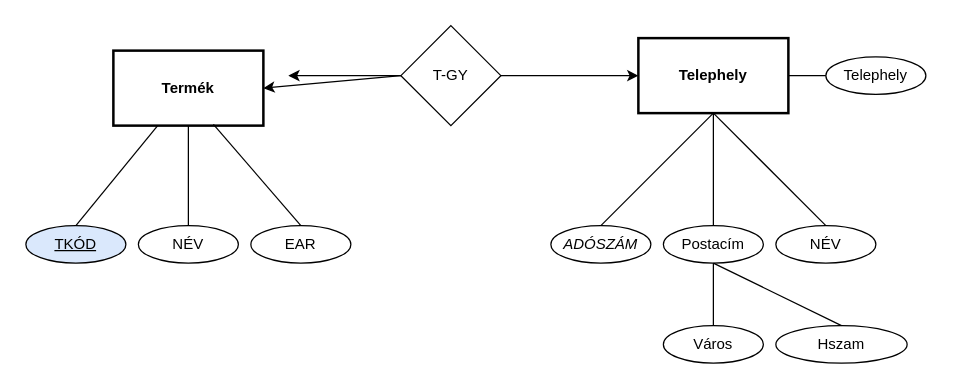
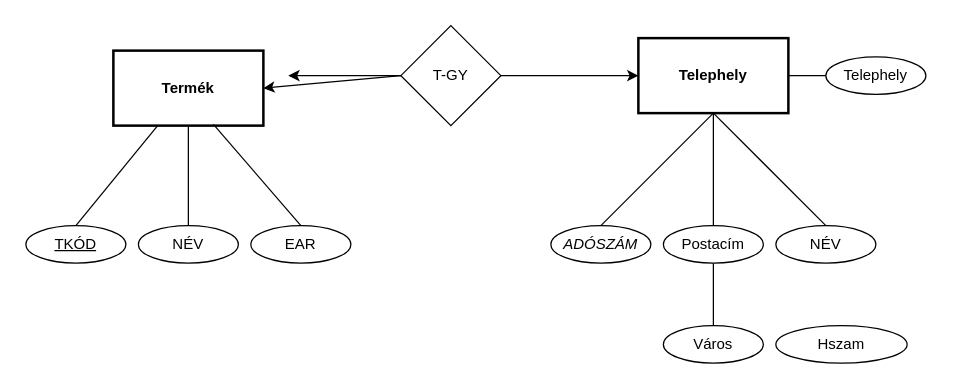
node "TKÓD": fillcolor #dae8fc -> #ffffff
edge "Postacím" -- "Hszam": removed
